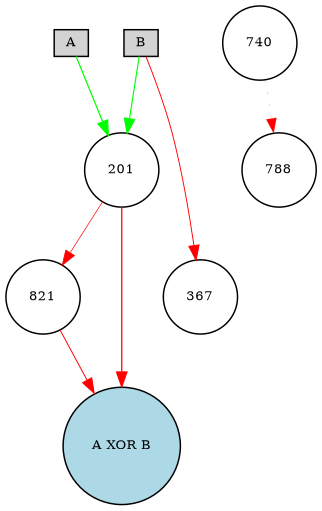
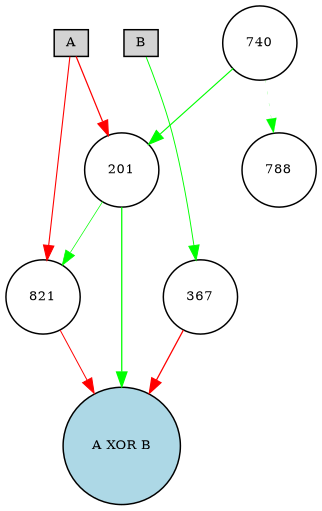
edge "B" -> "201": now "740" -> "201"
edge "A" -> "201": color green -> red
edge "740" -> "788": color red -> green
edge "B" -> "367": color red -> green
edge "A" -> "821": added
edge "201" -> "821": color red -> green
edge "201" -> "A XOR B": color red -> green
edge "367" -> "A XOR B": added
